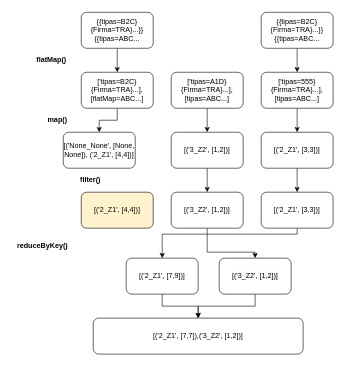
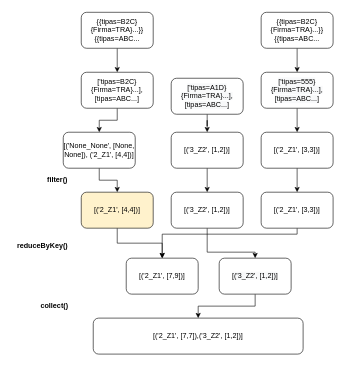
node "flatMap()": removed
node "['tipas=B2C}{Firma=TRA}...],[flatMap=ABC...]": label "['tipas=B2C}{Firma=TRA}...],[flatMap=ABC...]" -> "['tipas=B2C}{Firma=TRA}...],[tipas=ABC...]"
node "['tipas=A1D}{Firma=TRA}...],[tipas=ABC...]": moved (207, 90) -> (207, 96)
node "map()": removed
edge "[('None_None', [None, None]), ('2_Z1', [4,4])]" -> "[('2_Z1', [4,4])]": added
node "filter()": moved (90, 180) -> (57, 180)
edge "[('2_Z1', [4,4])]" -> "[('2_Z1', [7,9])]": added
node "collect()": added
edge "[('2_Z1', [7,9])]" -> "[('2_Z1', [7,7]),('3_Z2', [1,2])]": removed
